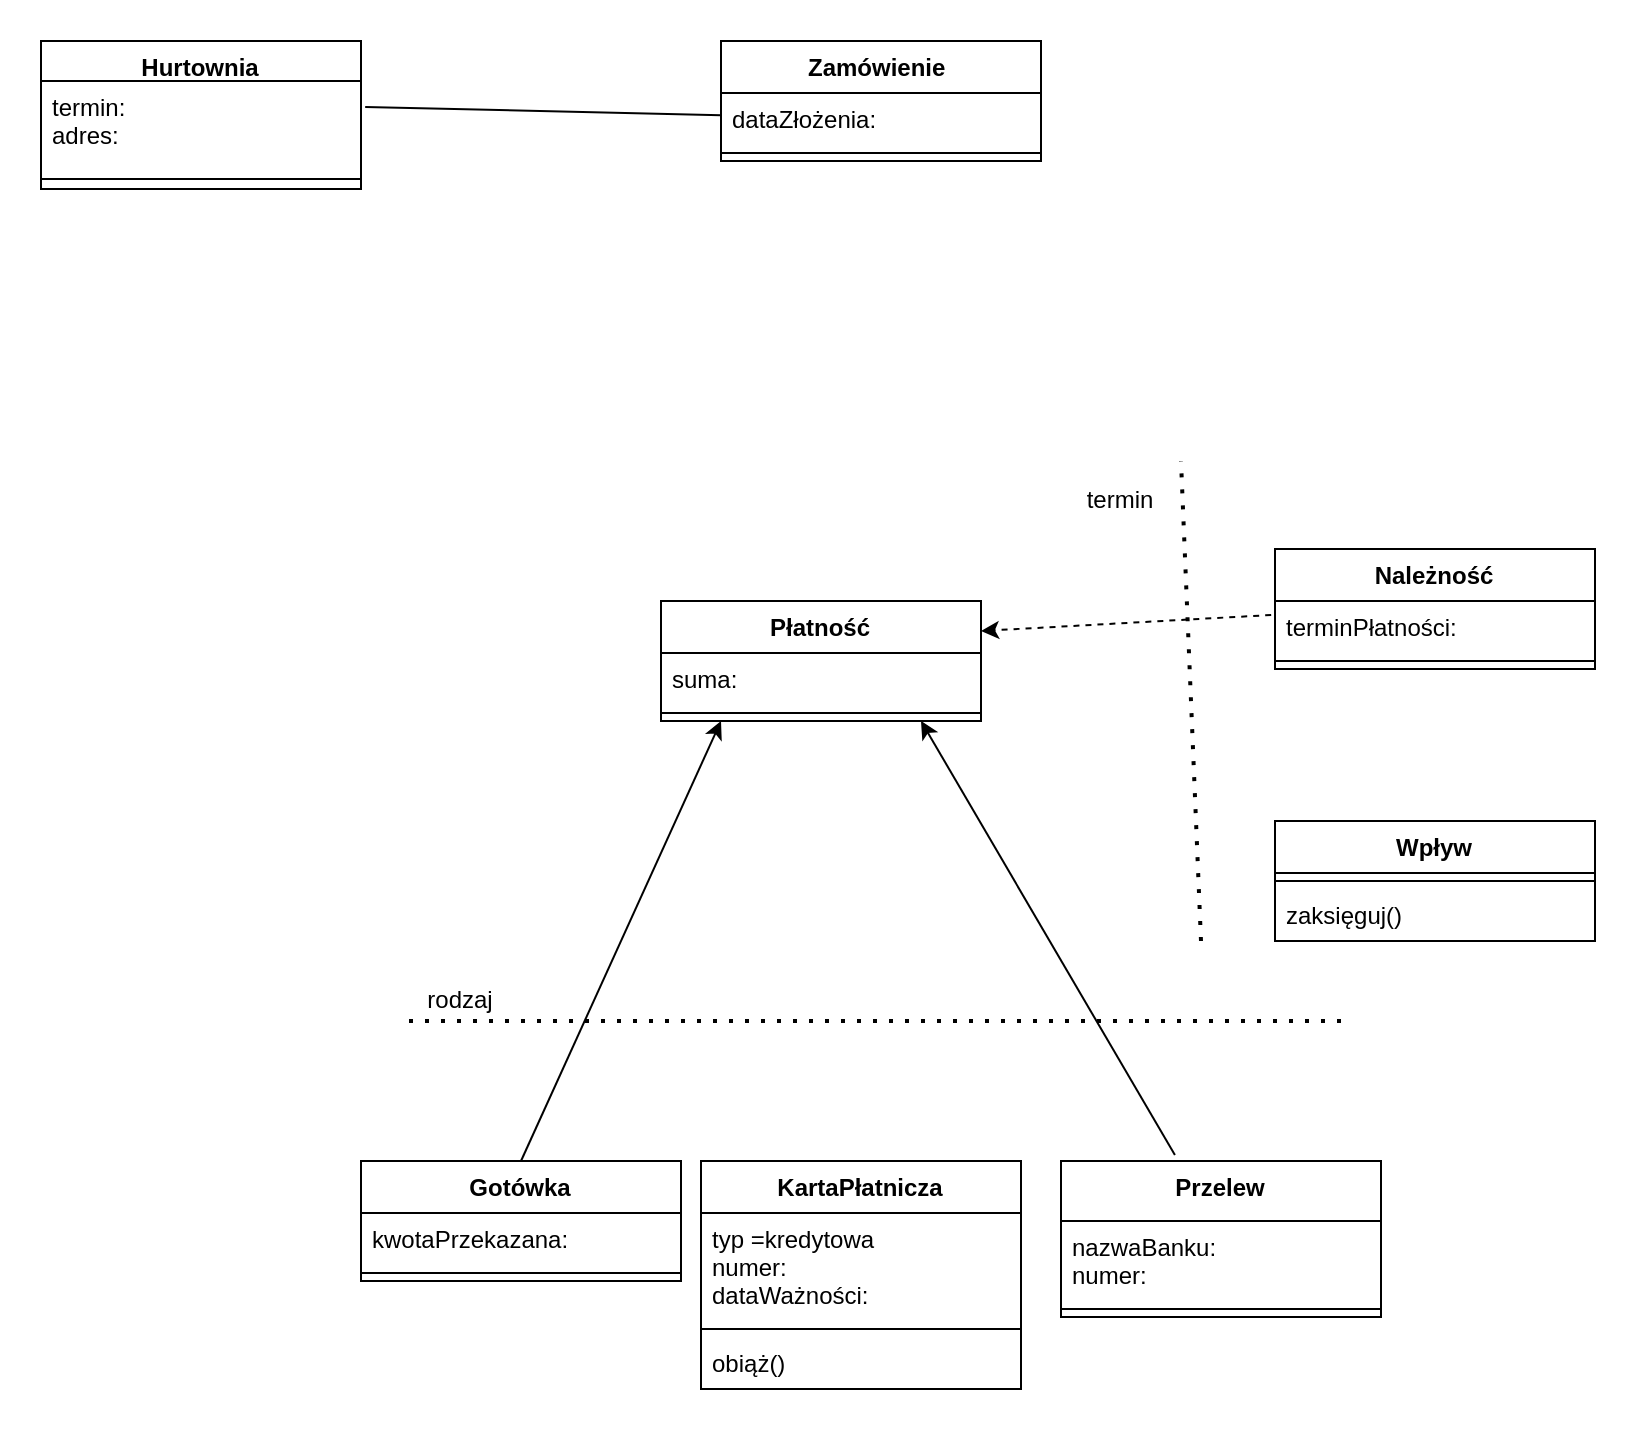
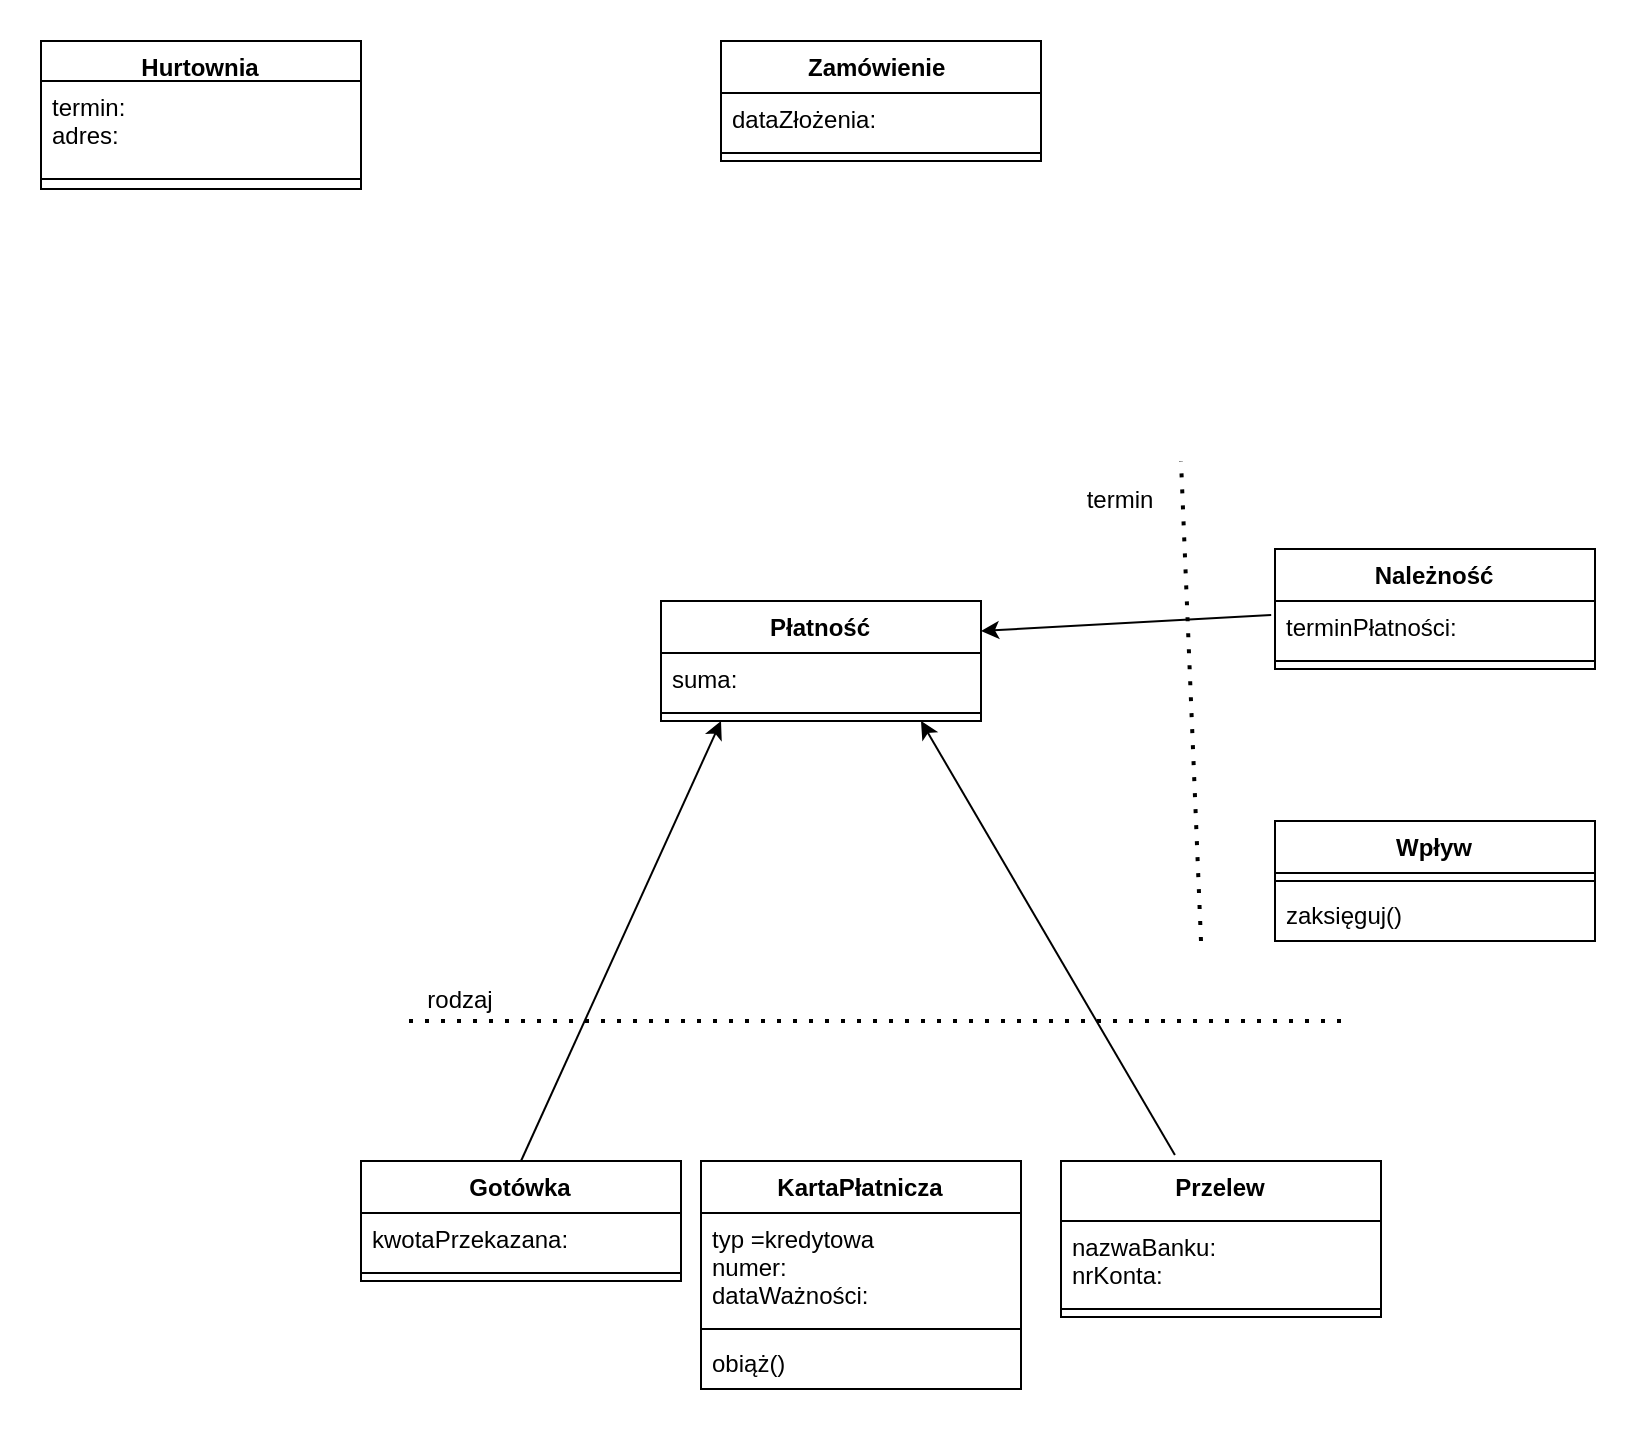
edge "dataZłożenia:" -- "termin: adres:": removed
edge "terminPłatności:" -> "Płatność": style dashed -> solid
node "nazwaBanku: numer:": label "nazwaBanku: numer:" -> "nazwaBanku: nrKonta:"
